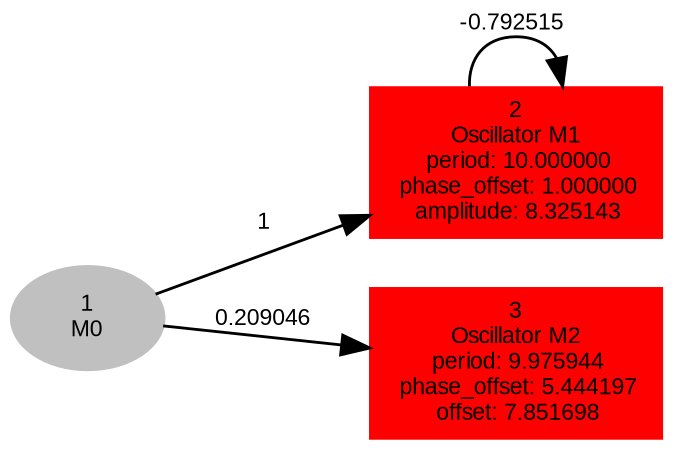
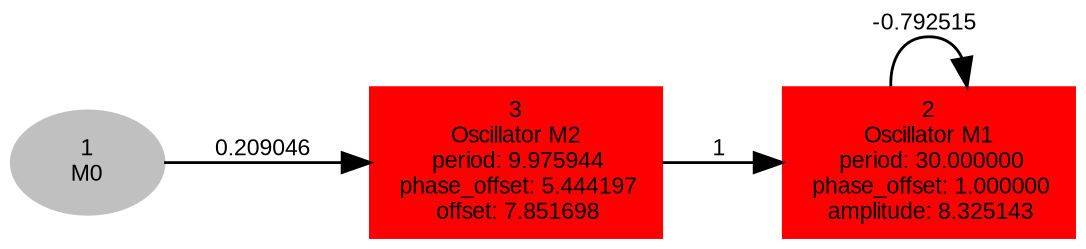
node "2": text "period: 10.000000" -> "period: 30.000000"
edge "1" -> "2": now "3" -> "2"
